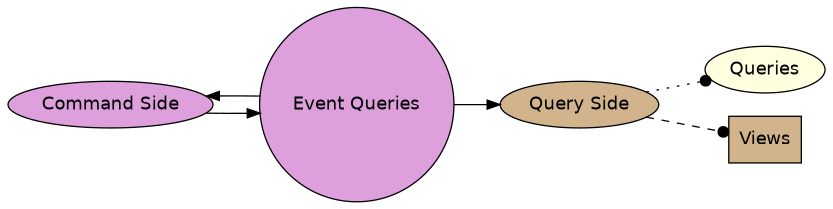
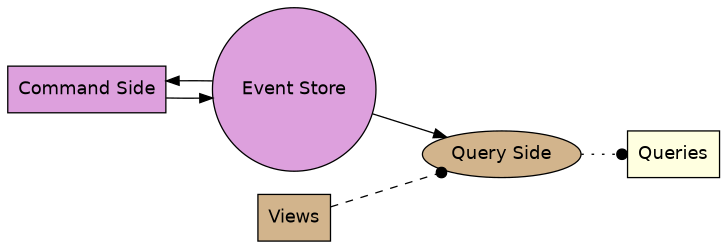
node "Queries": shape ellipse -> box
node "Command Side": shape ellipse -> box
node "Event Queries": label "Event Queries" -> "Event Store"
edge "Query Side" -> "Views": reversed
